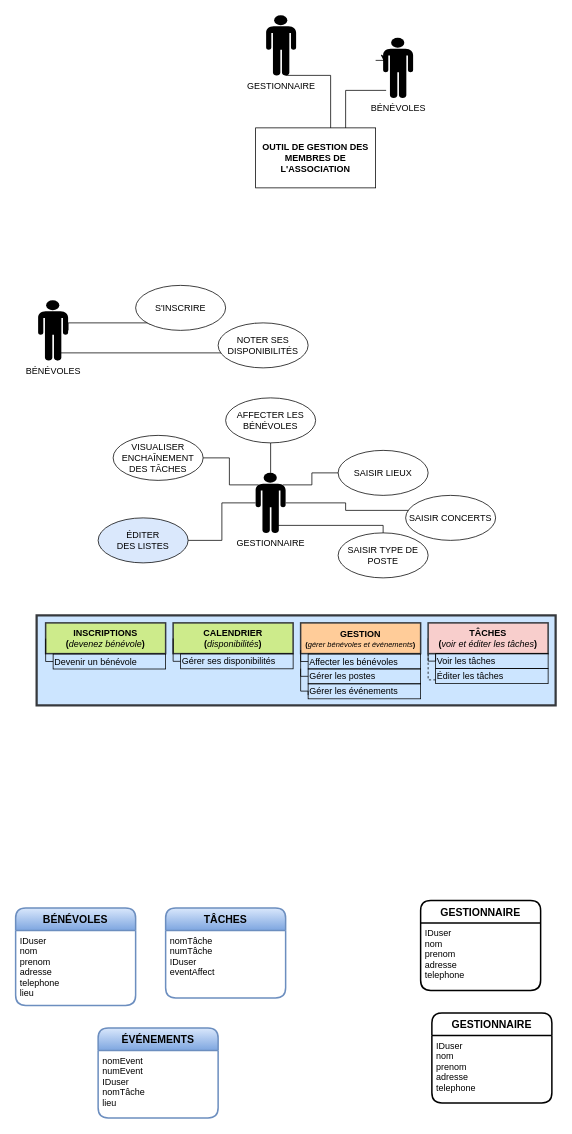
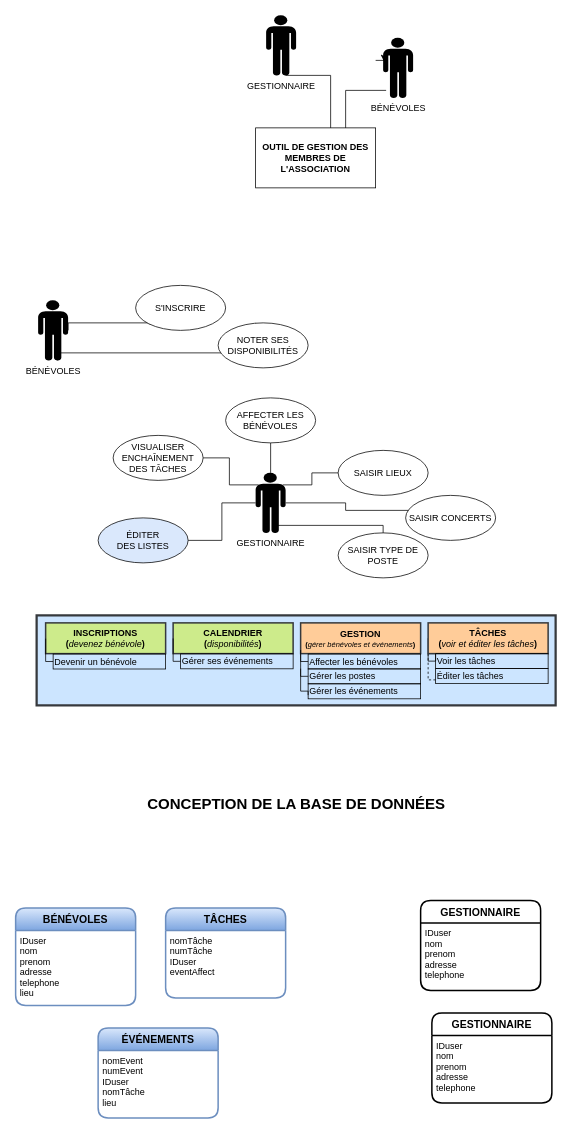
node "TÂCHES (voir et éditer les tâches)": fillcolor #f8cecc -> #ffcc99
node "Gérer ses disponibilités": label "Gérer ses disponibilités" -> "Gérer ses événements"
node "CONCEPTION DE LA BASE DE DONNÉES": added
